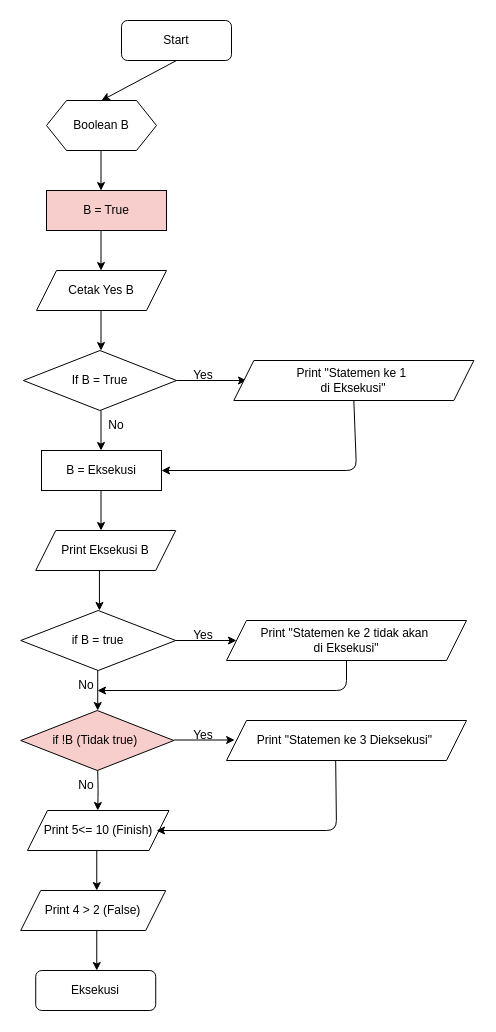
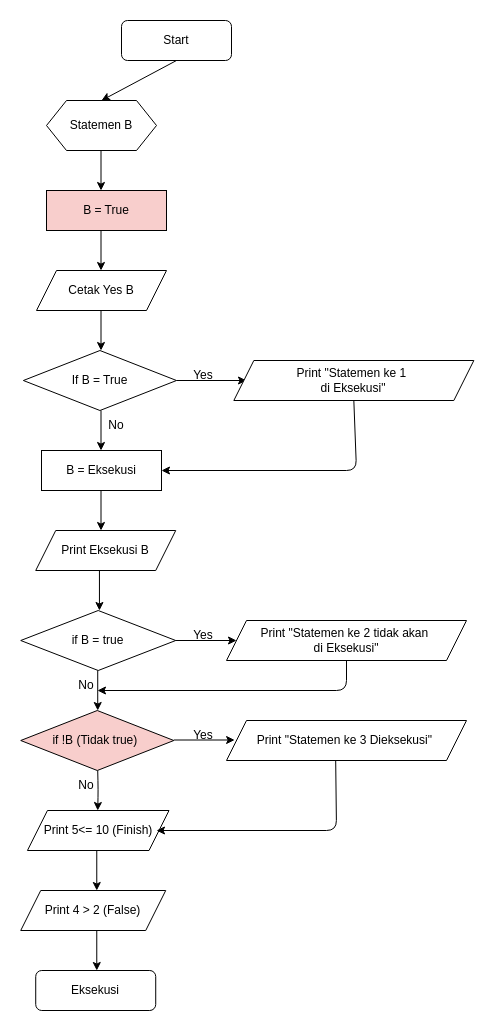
node "Boolean B": label "Boolean B" -> "Statemen B"
